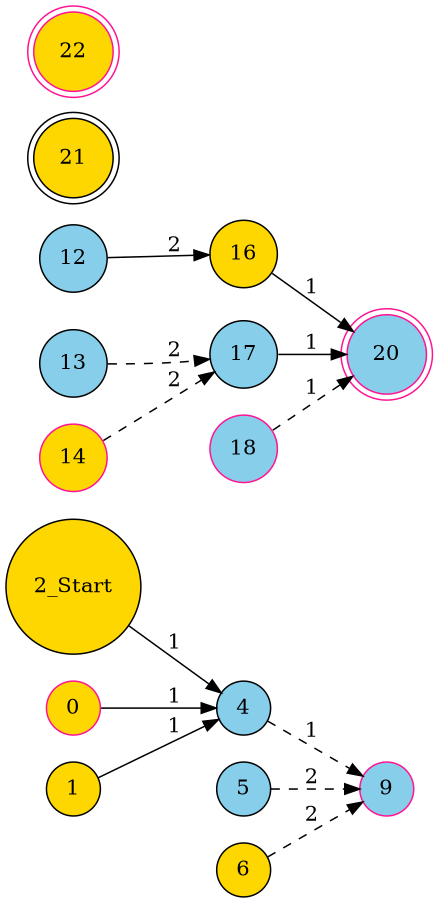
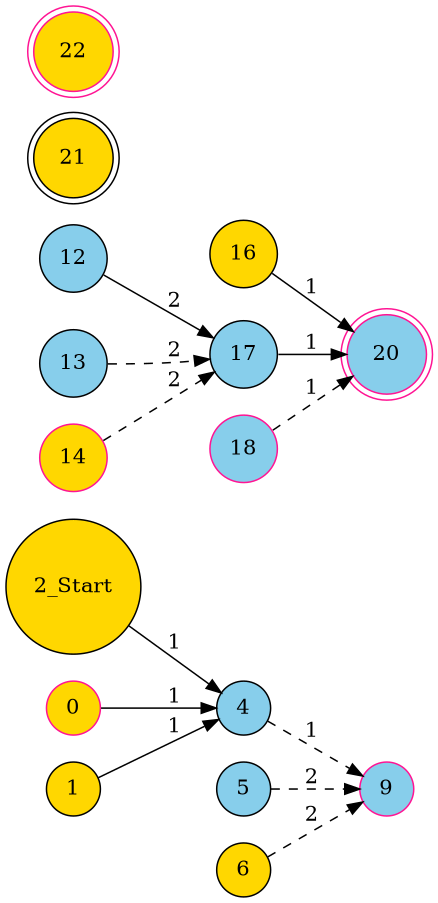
edge "12" -> "16": now "12" -> "17"
